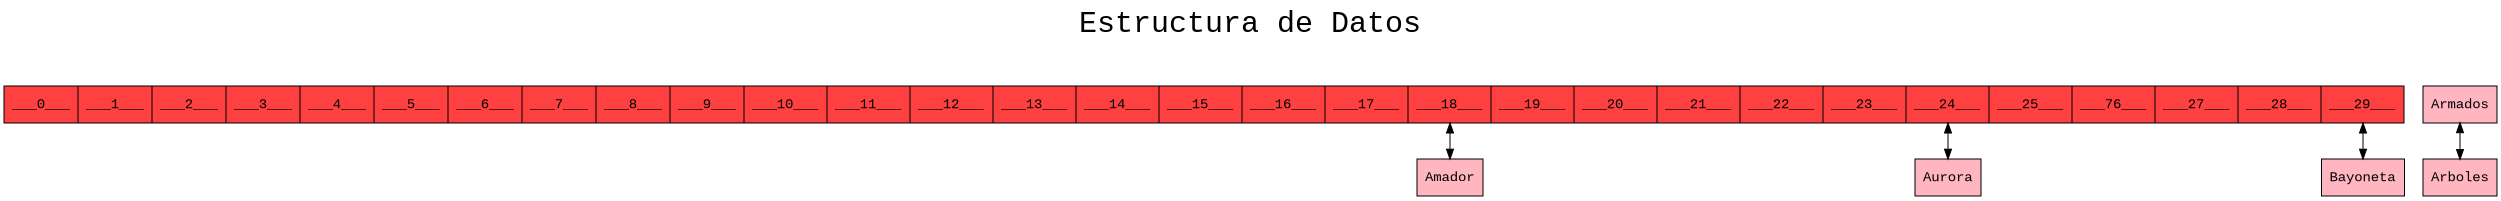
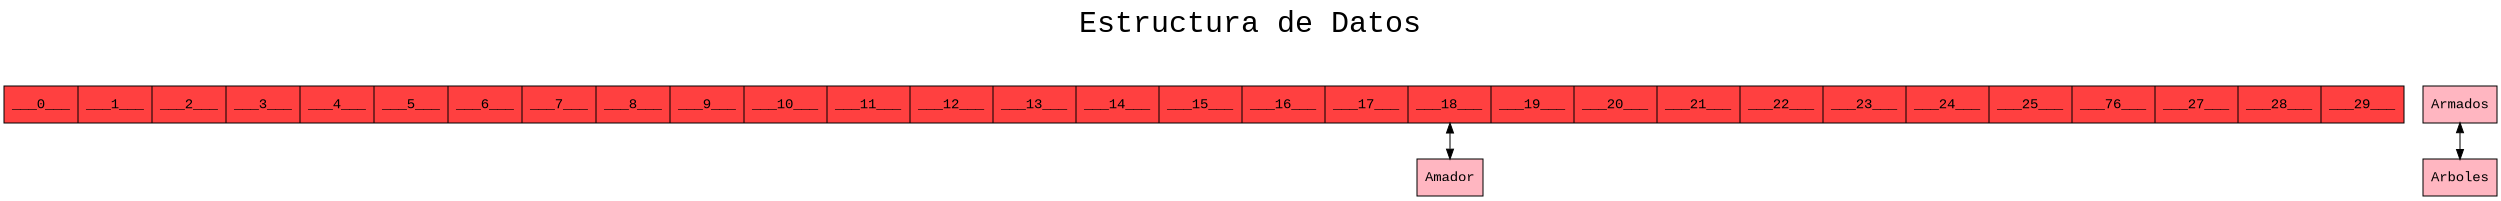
node "Aurora": removed
node "Bayoneta": removed
